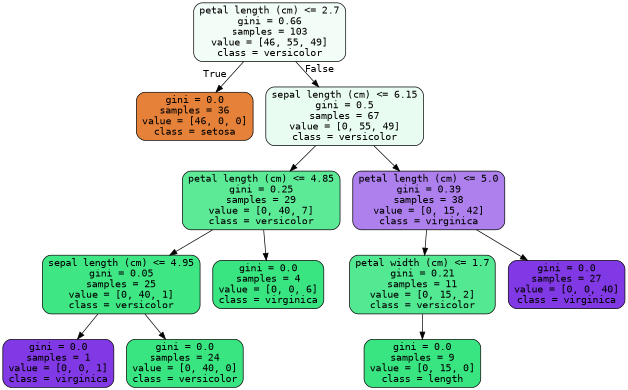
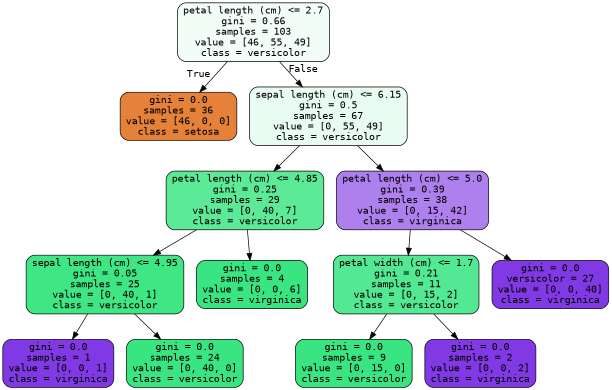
node "gini = 0.0 samples = 27 value = [0, 0, 40] class = virginica": label "gini = 0.0 samples = 27 value = [0, 0, 40] class = virginica" -> "gini = 0.0 versicolor = 27 value = [0, 0, 40] class = virginica"
node "gini = 0.0 samples = 9 value = [0, 15, 0] class = length": label "gini = 0.0 samples = 9 value = [0, 15, 0] class = length" -> "gini = 0.0 samples = 9 value = [0, 15, 0] class = versicolor"
node "gini = 0.0 samples = 2 value = [0, 0, 2] class = virginica": added
